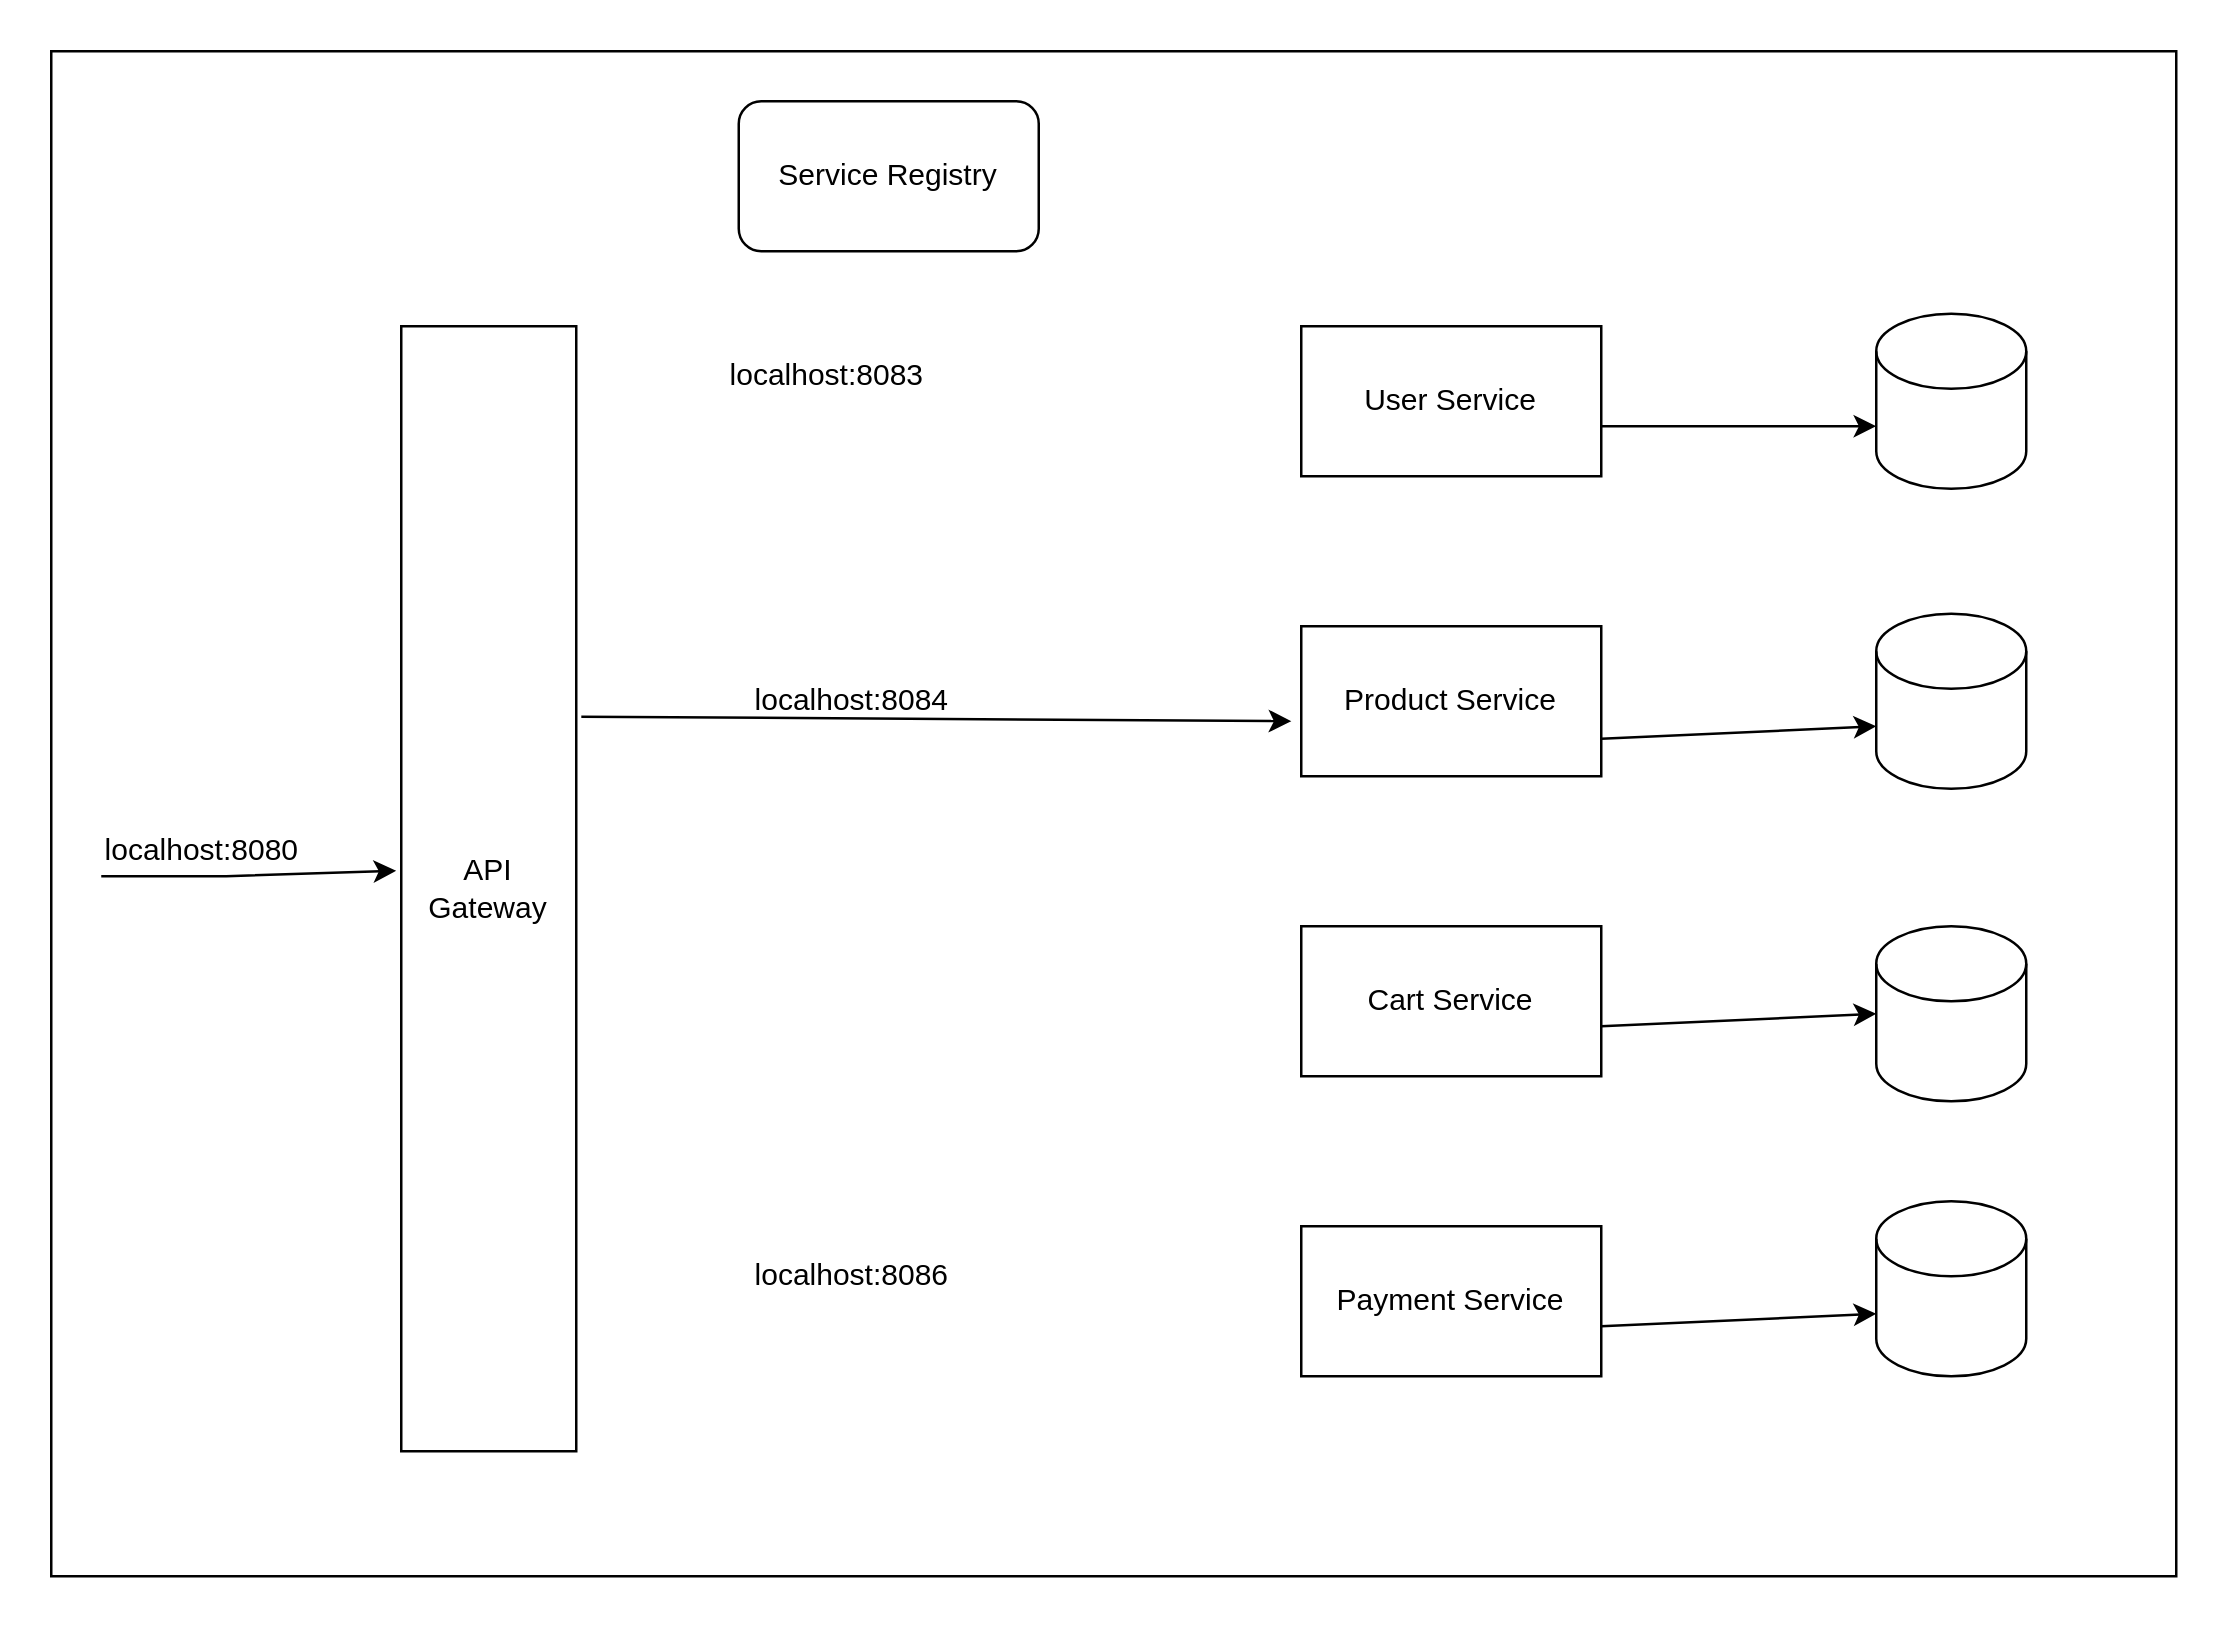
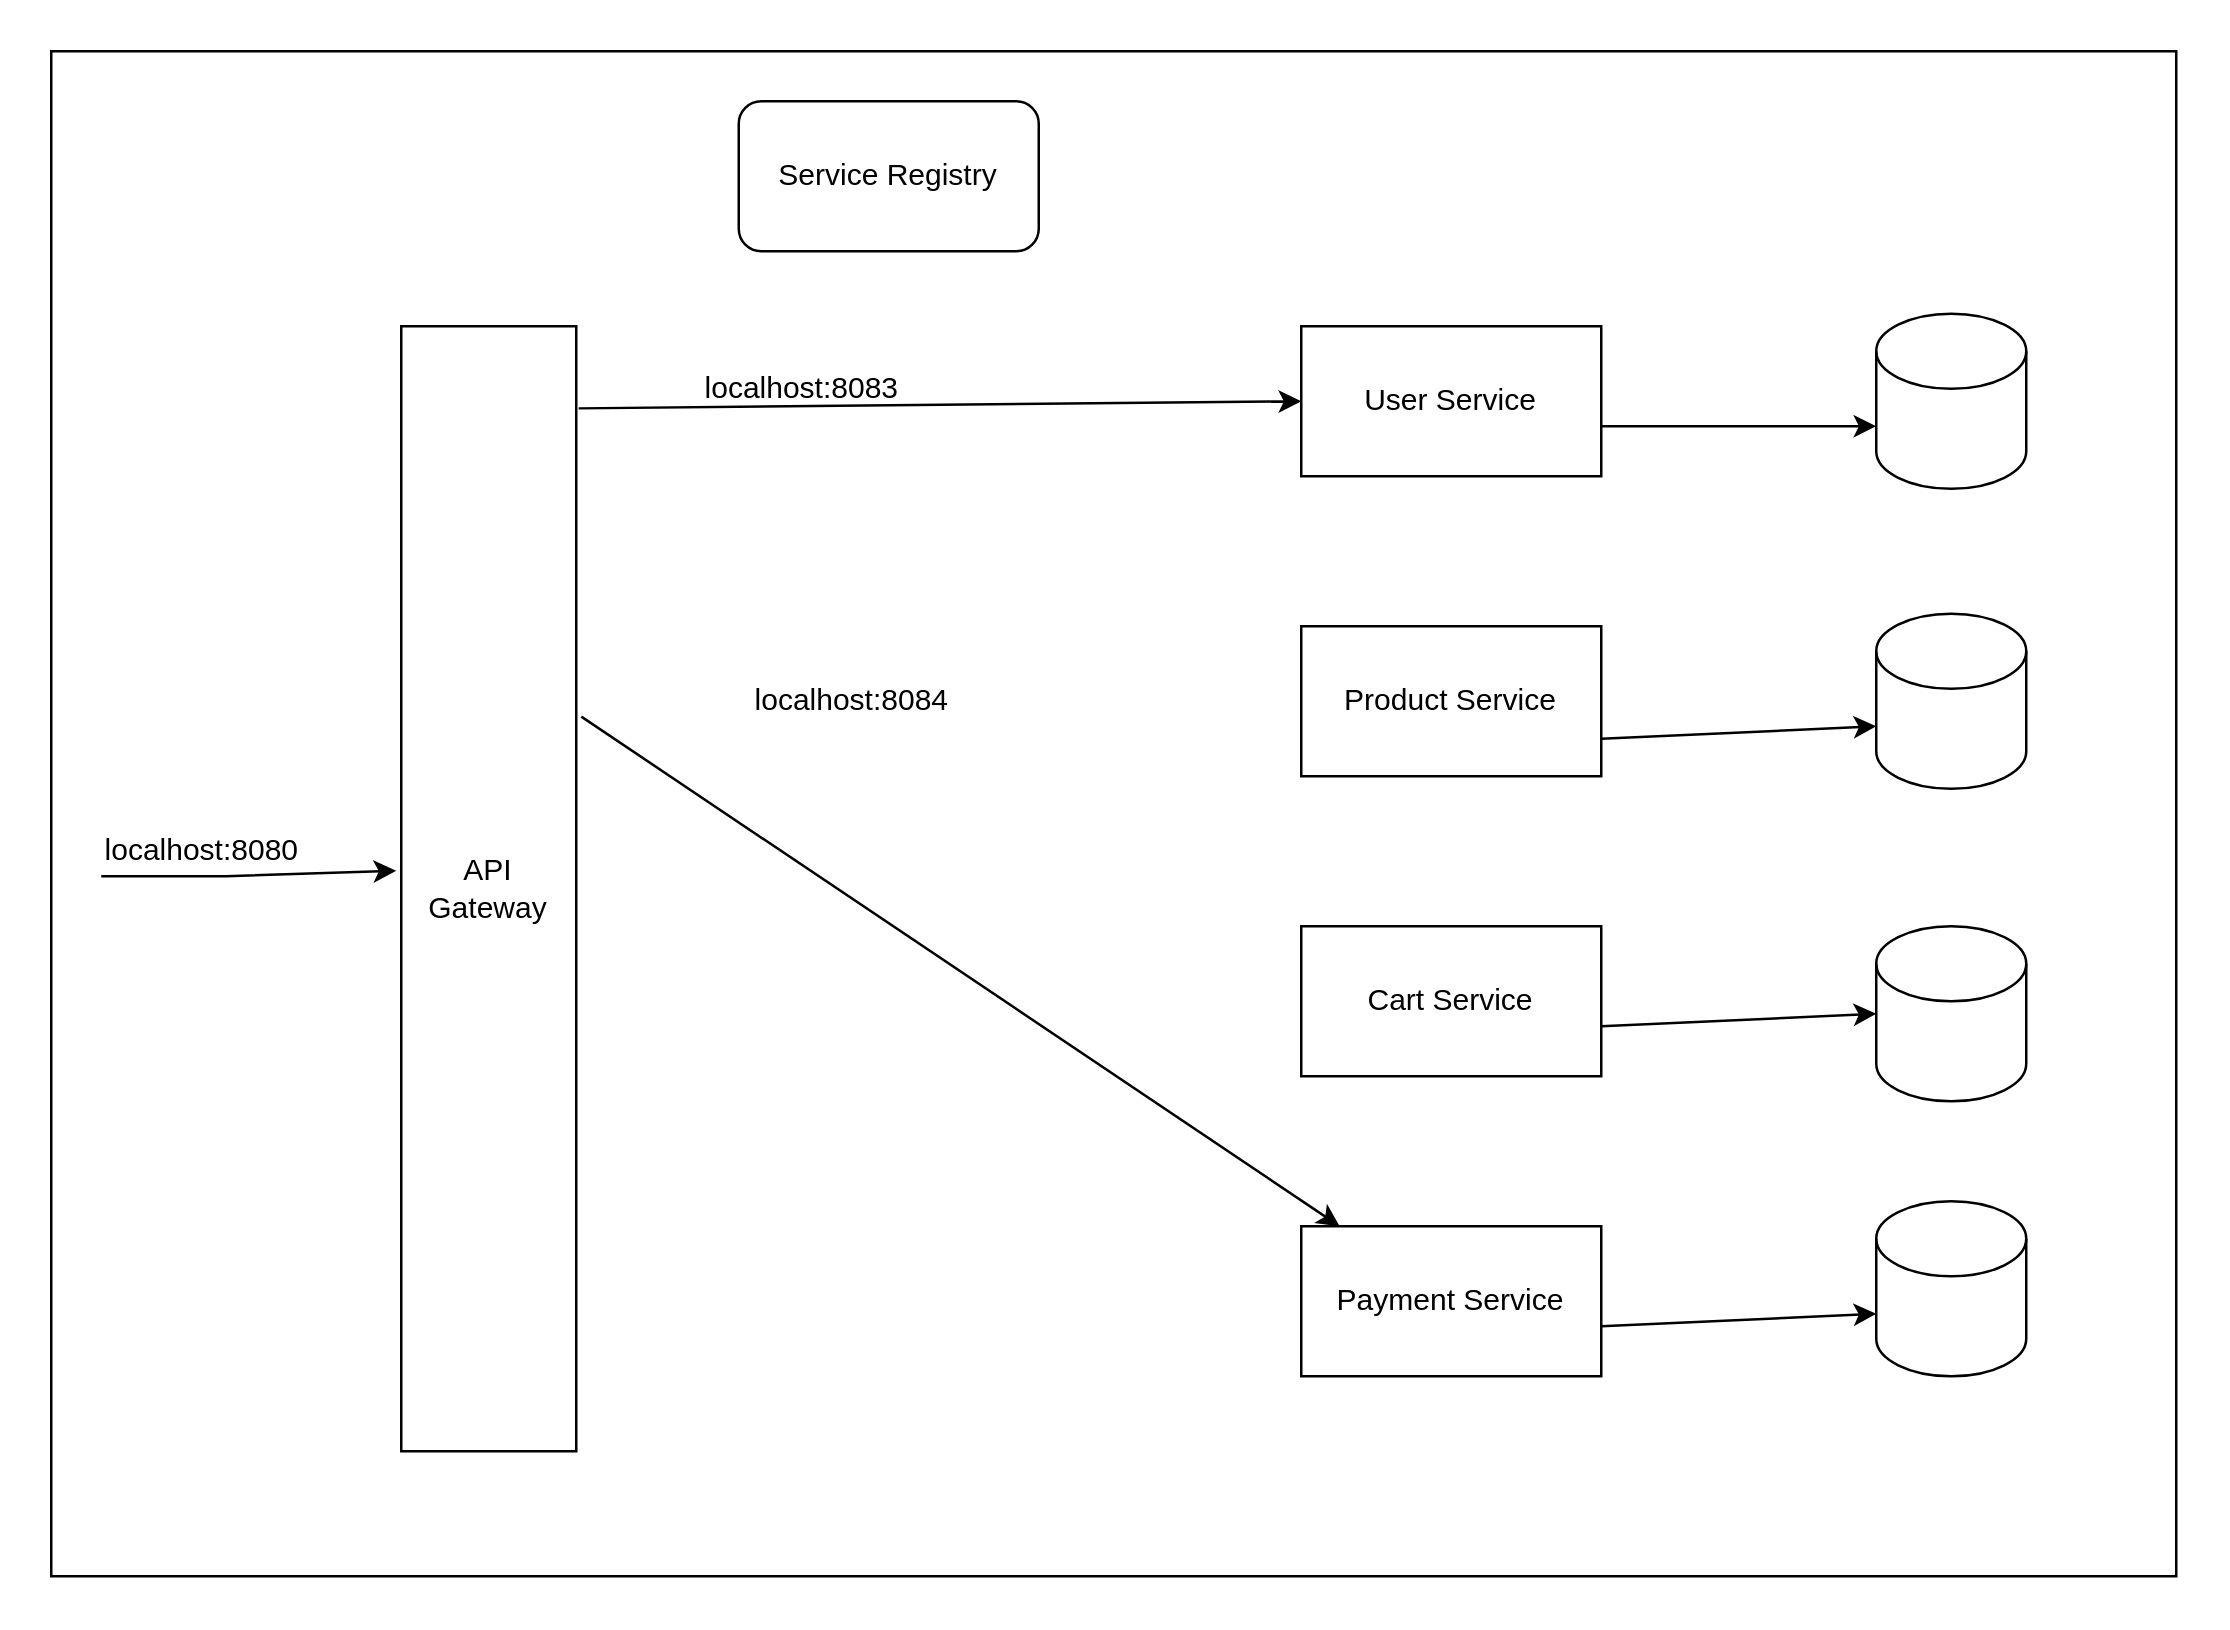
node "localhost:8083": moved (826, 376) -> (801, 389)
edge "API Gateway" -> "User Service": added
edge "API Gateway" -> "Product Service": now "API Gateway" -> "Payment Service"
node "localhost:8086": removed
